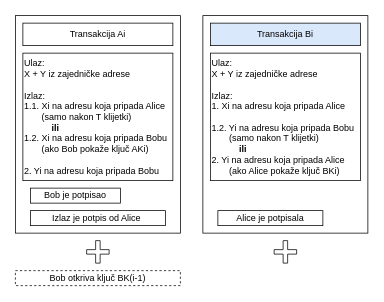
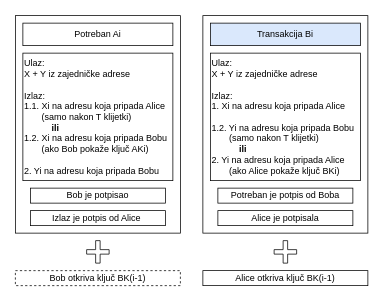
node "Transakcija Ai": label "Transakcija Ai" -> "Potreban Ai"
node "Bob je potpisao": size 90x15 -> 135x15
node "Potreban je potpis od Boba": added
node "Alice je potpisala": size 105x15 -> 135x15
node "Alice otkriva ključ BK(i-1)": added
